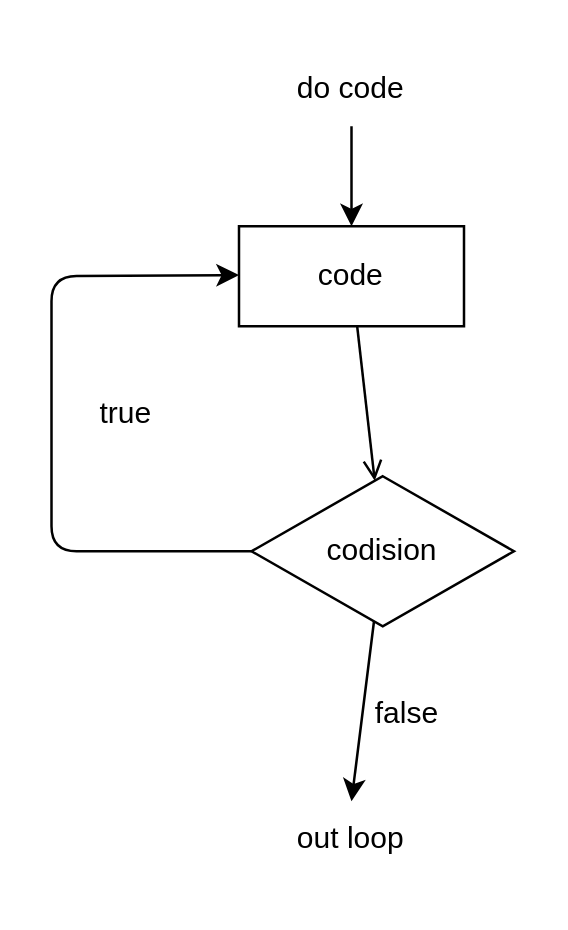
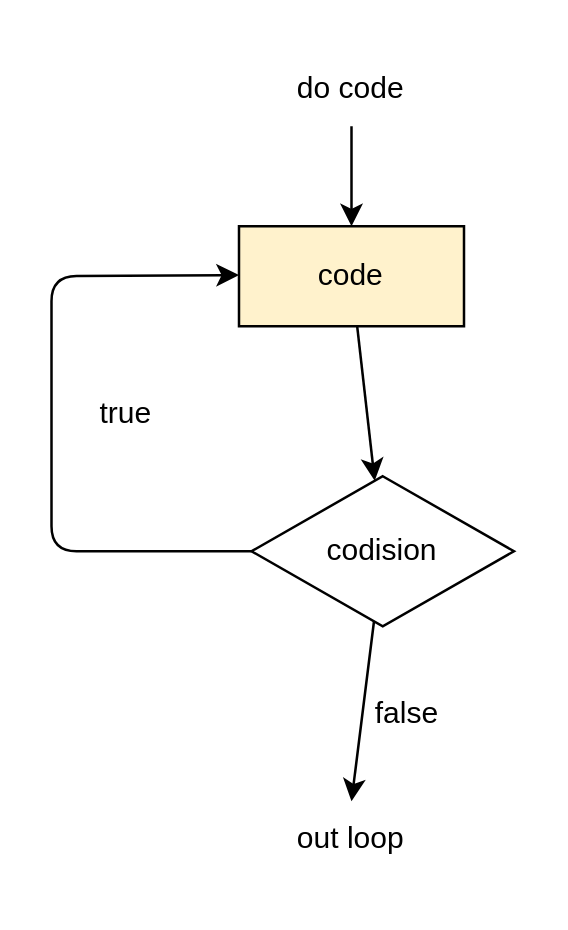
node "code": fillcolor #ffffff -> #fff2cc
edge "code" -> "codision": arrowhead open -> classic
